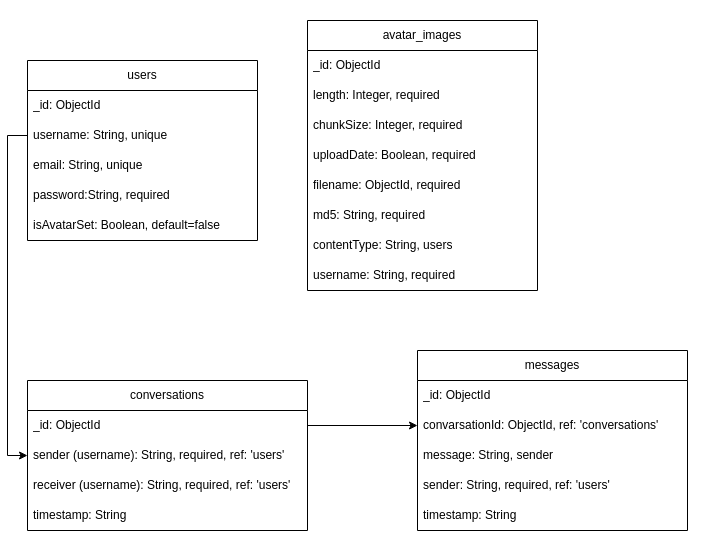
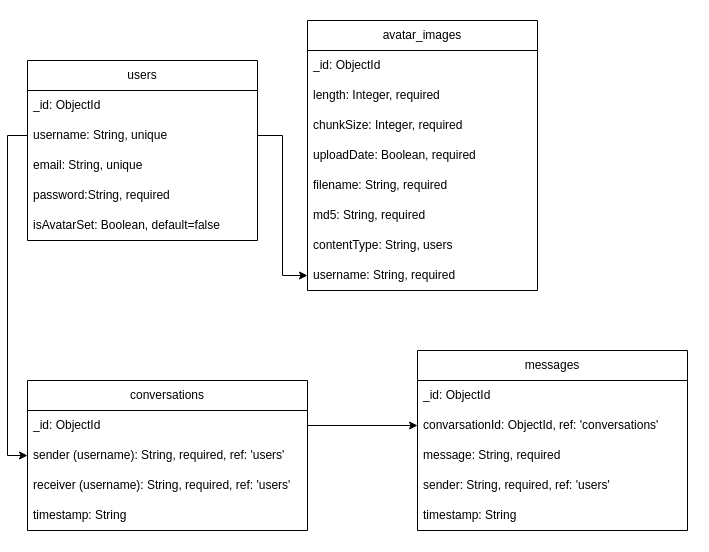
node "filename: ObjectId, required": label "filename: ObjectId, required" -> "filename: String, required"
edge "username: String, unique" -> "username: String, required": added
node "message: String, sender": label "message: String, sender" -> "message: String, required"
